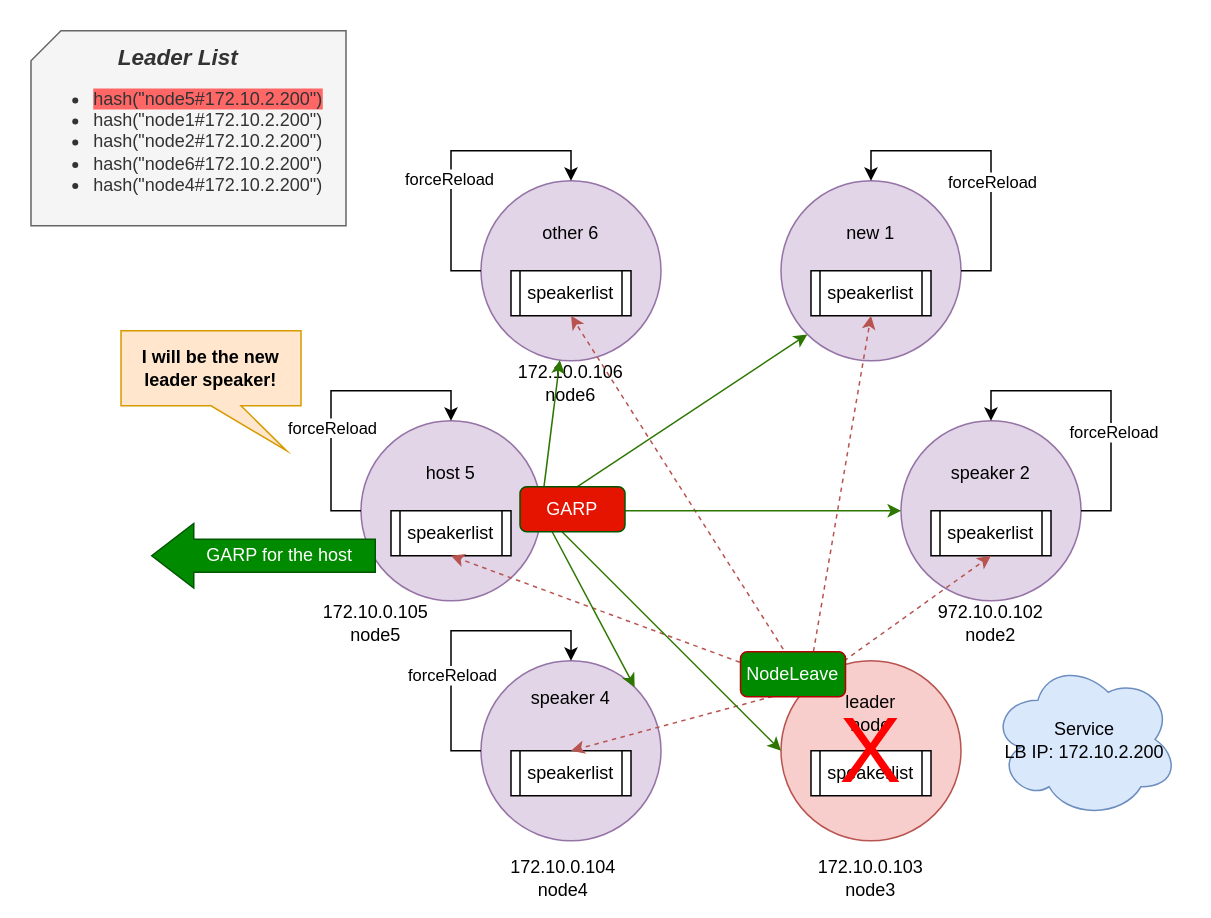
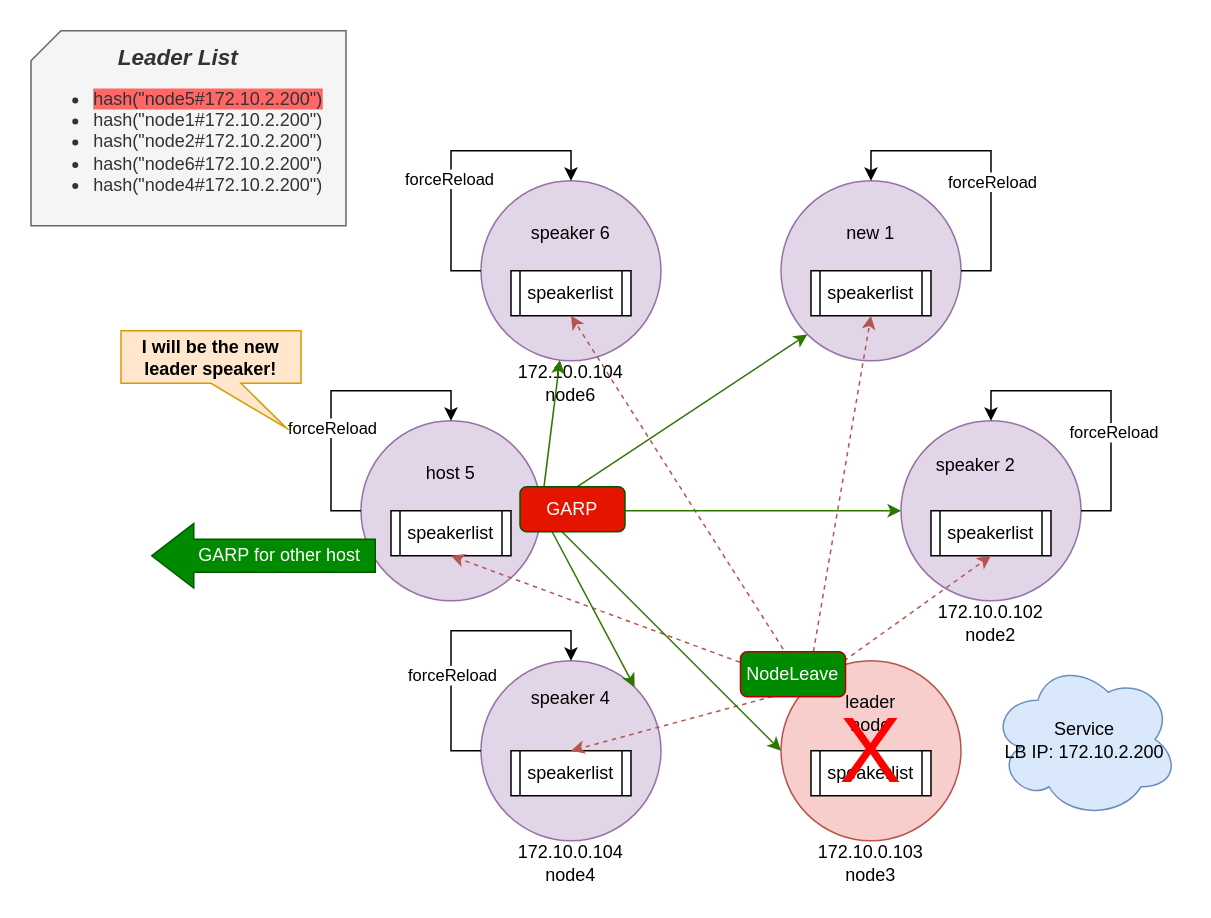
node "other 6": label "other 6" -> "speaker 6"
node "172.10.0.106 node6": label "172.10.0.106 node6" -> "172.10.0.104 node6"
node "I will be the new leader speaker!": size 180x120 -> 180x98
node "speaker 2": moved (991, 473) -> (976, 466)
node "GARP for the host": label "GARP for the host" -> "GARP for other host"
node "172.10.0.105 node5": removed
node "972.10.0.102 node2": label "972.10.0.102 node2" -> "172.10.0.102 node2"
node "172.10.0.104 node4": moved (563, 878) -> (571, 863)
node "172.10.0.103 node3": moved (871, 878) -> (871, 863)
